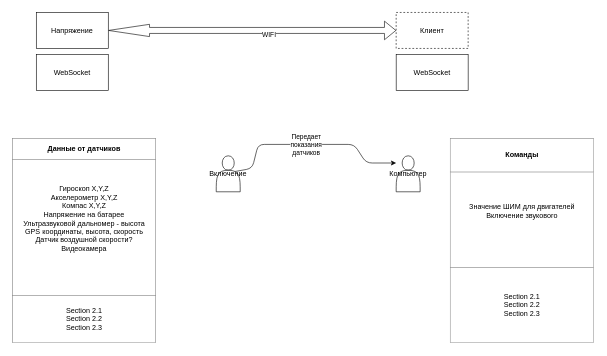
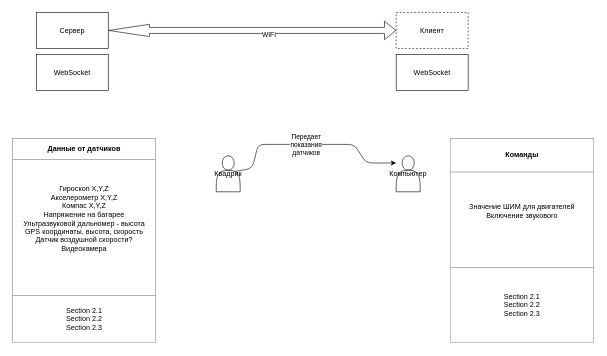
node "Напряжение": label "Напряжение" -> "Сервер"
node "Включение": label "Включение" -> "Квадрик"
